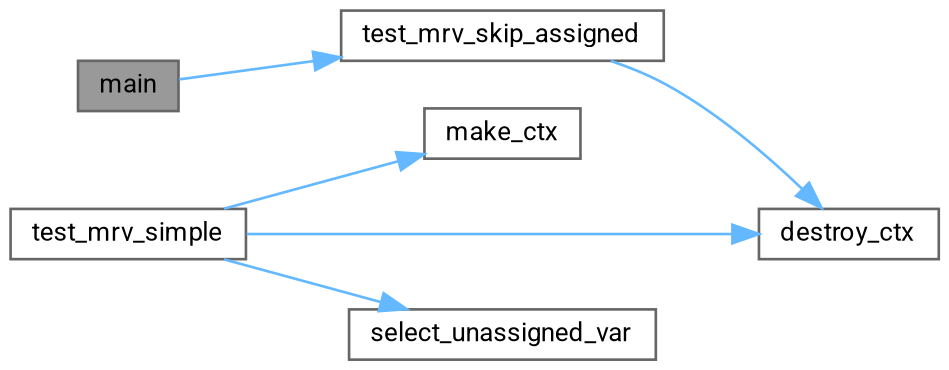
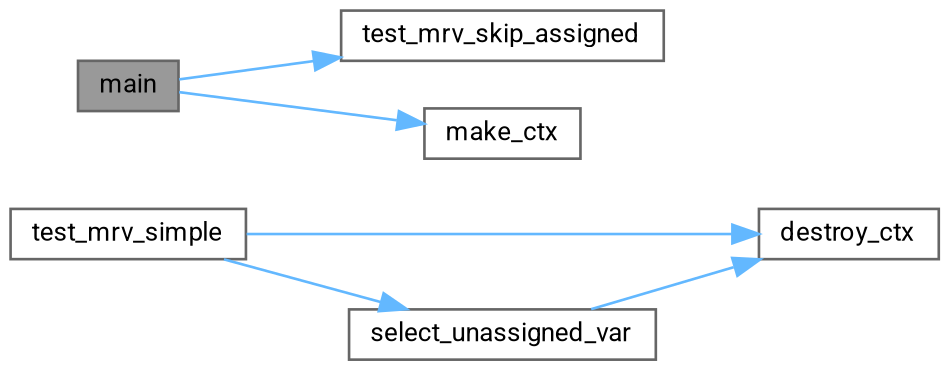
edge "test_mrv_skip_assigned" -> "destroy_ctx": now "select_unassigned_var" -> "destroy_ctx"
edge "test_mrv_simple" -> "make_ctx": now "main" -> "make_ctx"
